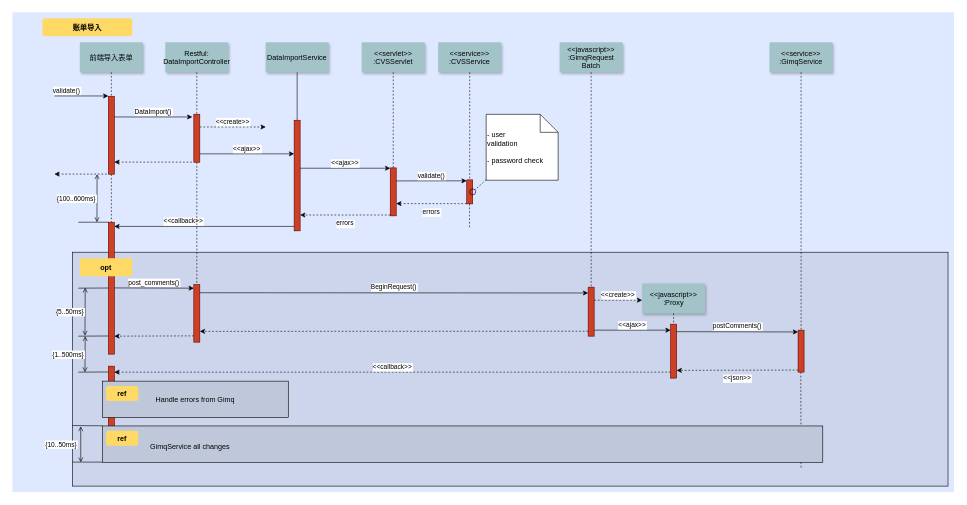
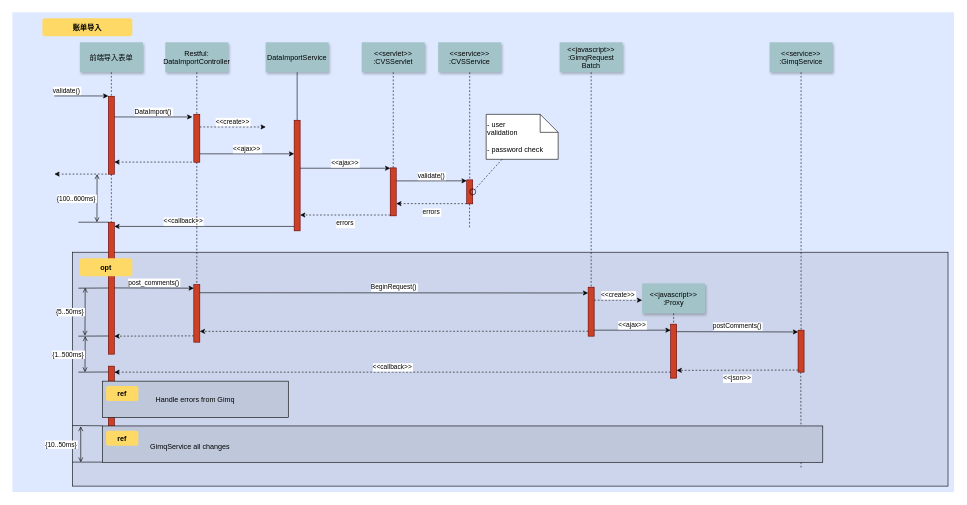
node "- user validation - password check": size 72x66 -> 72x45
